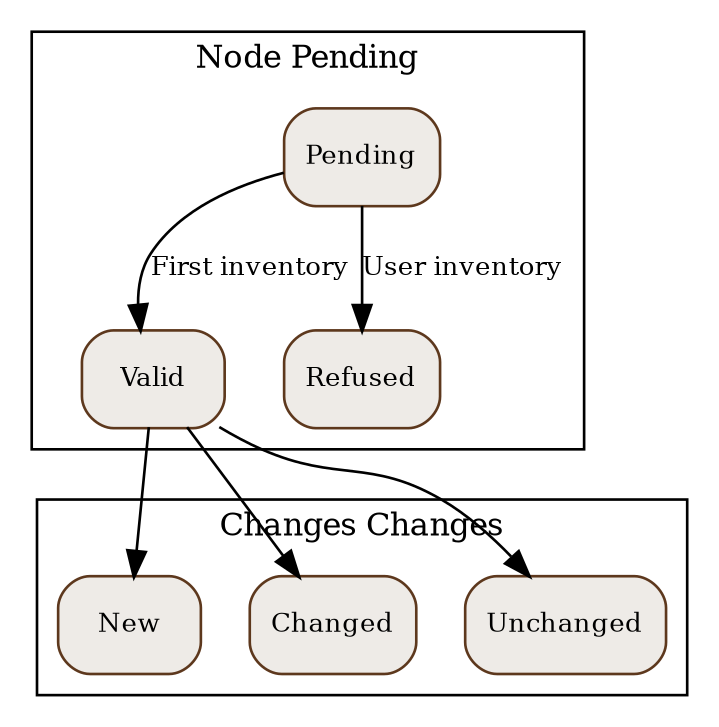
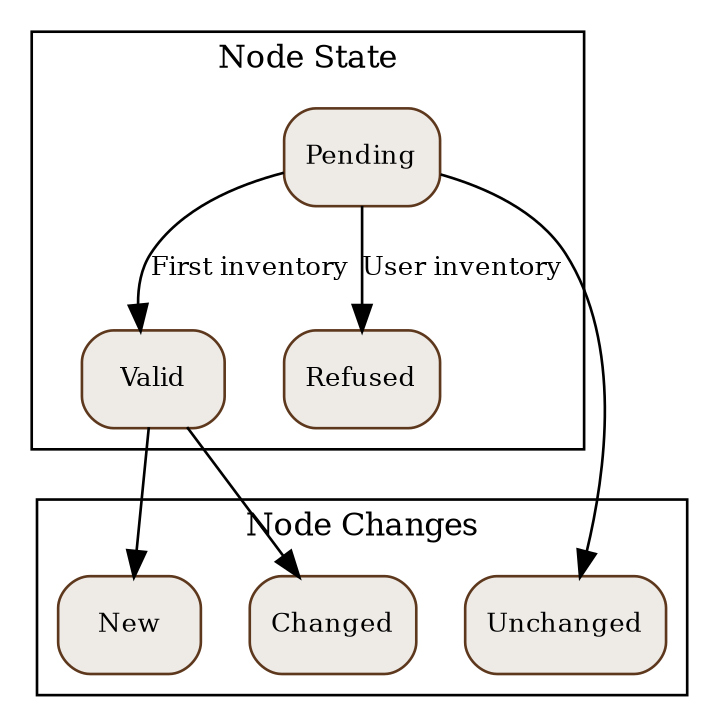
cluster "Node Pending": label "Node Pending" -> "Node State"
edge "Valid" -> "Unchanged": now "Pending" -> "Unchanged"
cluster "Changes Changes": label "Changes Changes" -> "Node Changes"
